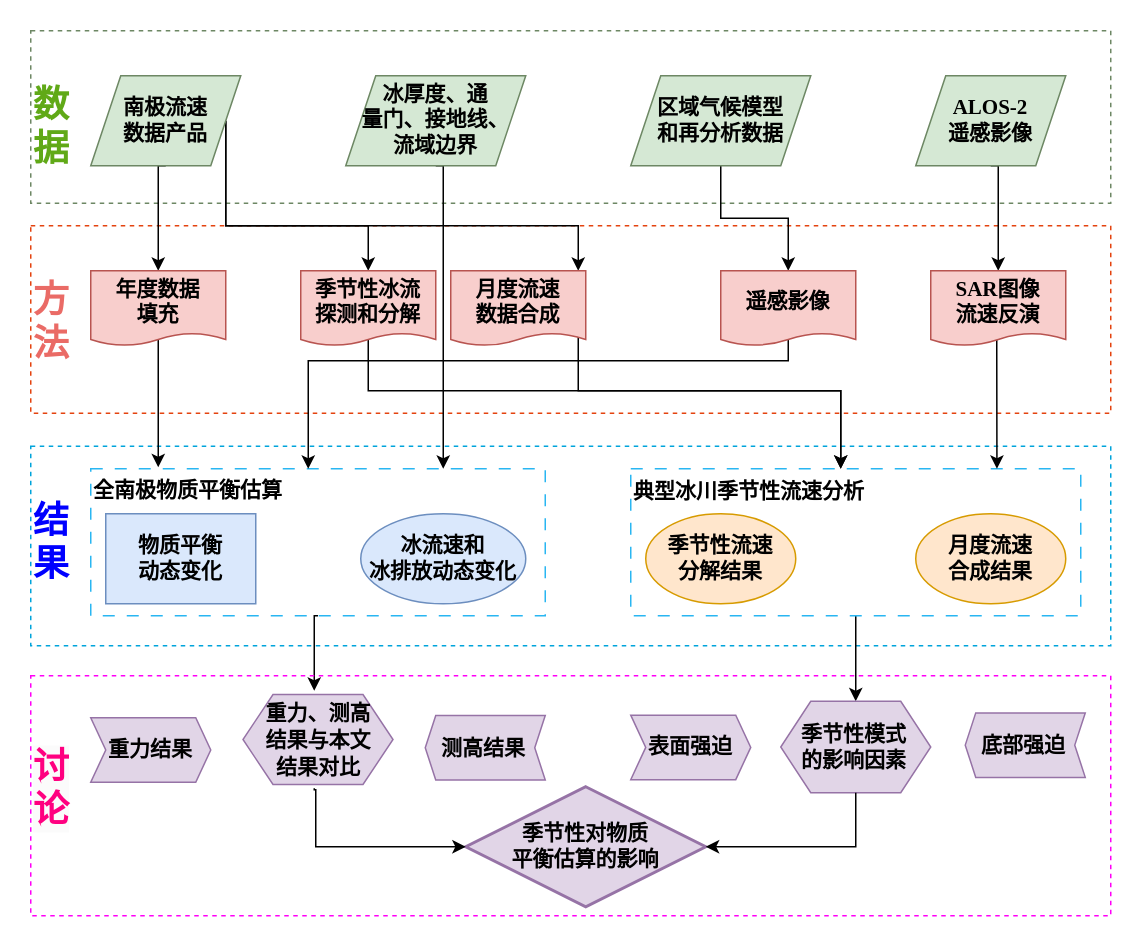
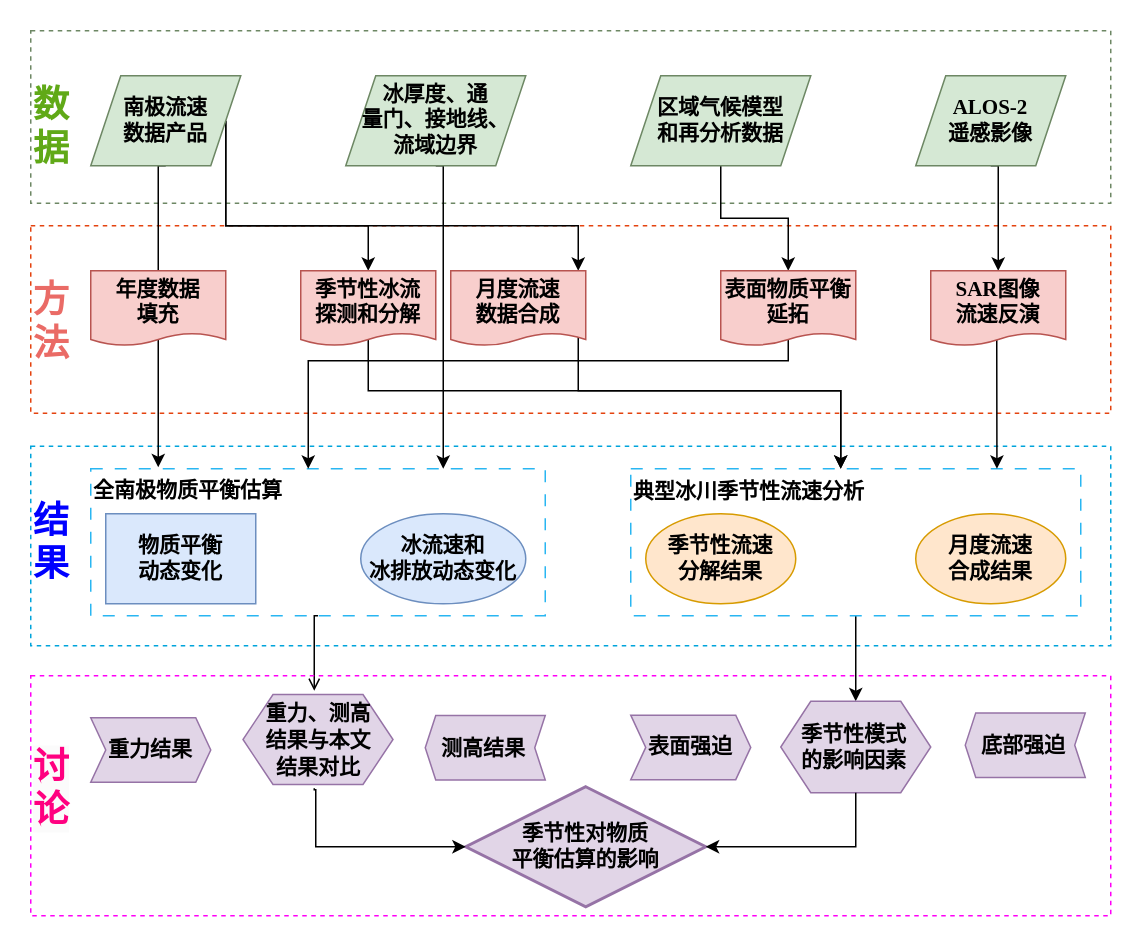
edge "南极流速 数据产品" -> "年度数据 填充": arrowhead classic -> none
node "遥感影像": label "遥感影像" -> "表面物质平衡延拓"
edge "全南极物质平衡估算" -> "重力、测高结果与本文结果对比": arrowhead classic -> open
